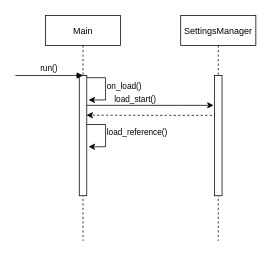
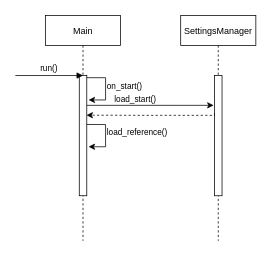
node "on_load()": label "on_load()" -> "on_start()"
